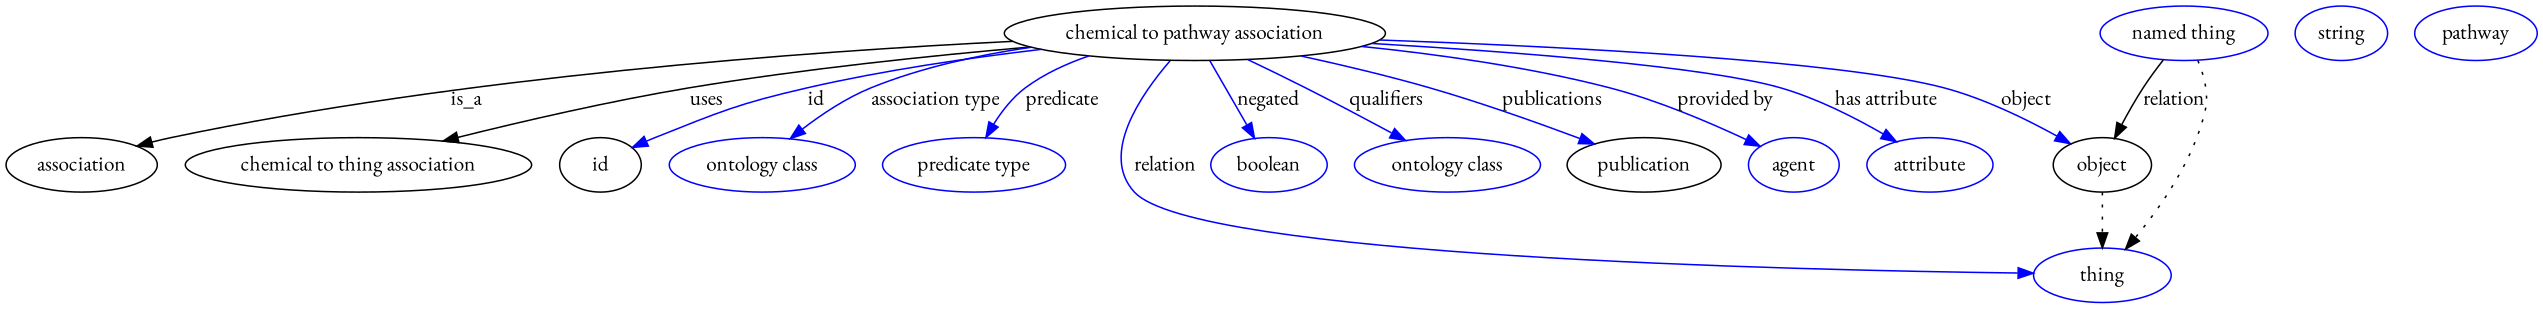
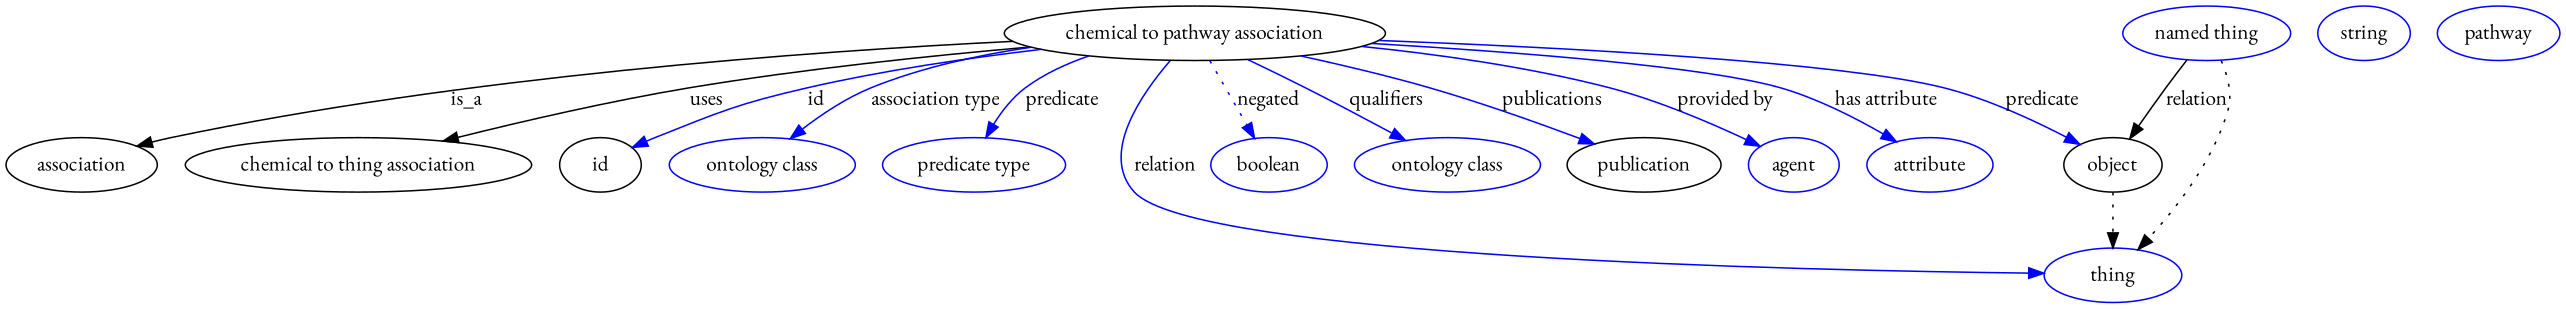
edge "chemical to pathway association" -> "boolean": style solid -> dotted
edge "chemical to pathway association" -> "object": label "object" -> "predicate"
